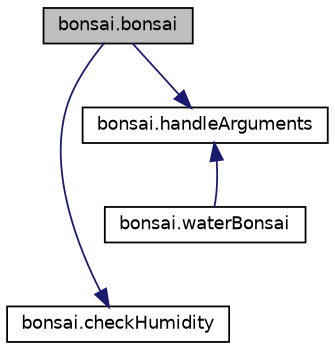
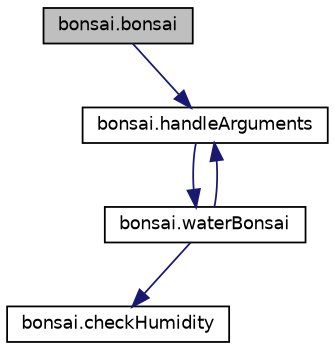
edge "bonsai.bonsai" -> "bonsai.checkHumidity": now "bonsai.waterBonsai" -> "bonsai.checkHumidity"
edge "bonsai.handleArguments" -> "bonsai.waterBonsai": added
